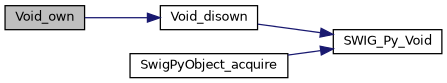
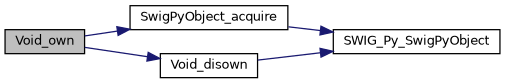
edge "Void_own" -> "SwigPyObject_acquire": added
node "SWIG_Py_Void": label "SWIG_Py_Void" -> "SWIG_Py_SwigPyObject"
